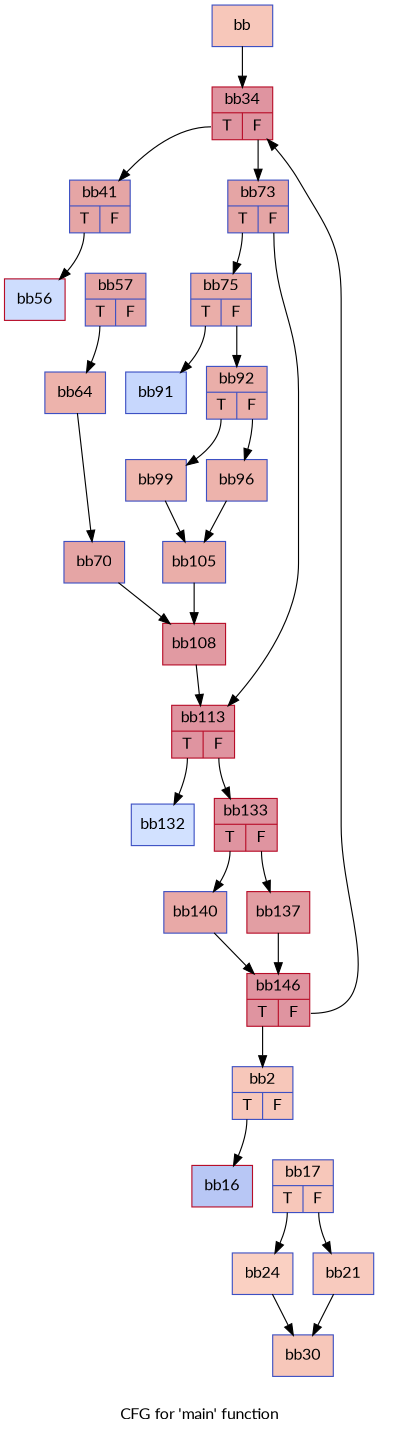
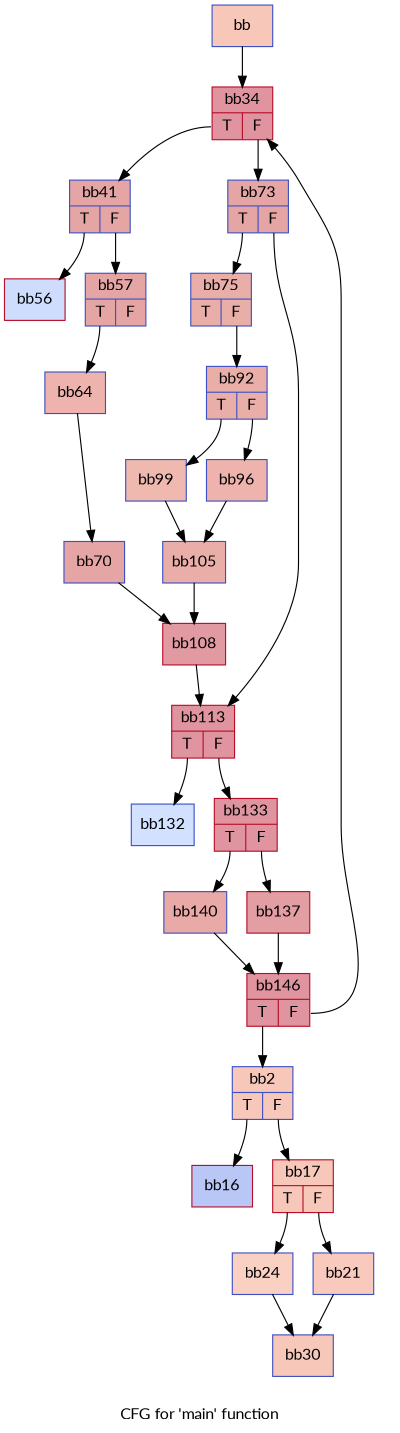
edge "bb41" -> "bb57": added
node "bb91": removed
edge "bb2" -> "bb17": added
node "bb17": color #3d50c3ff -> #b70d28ff
